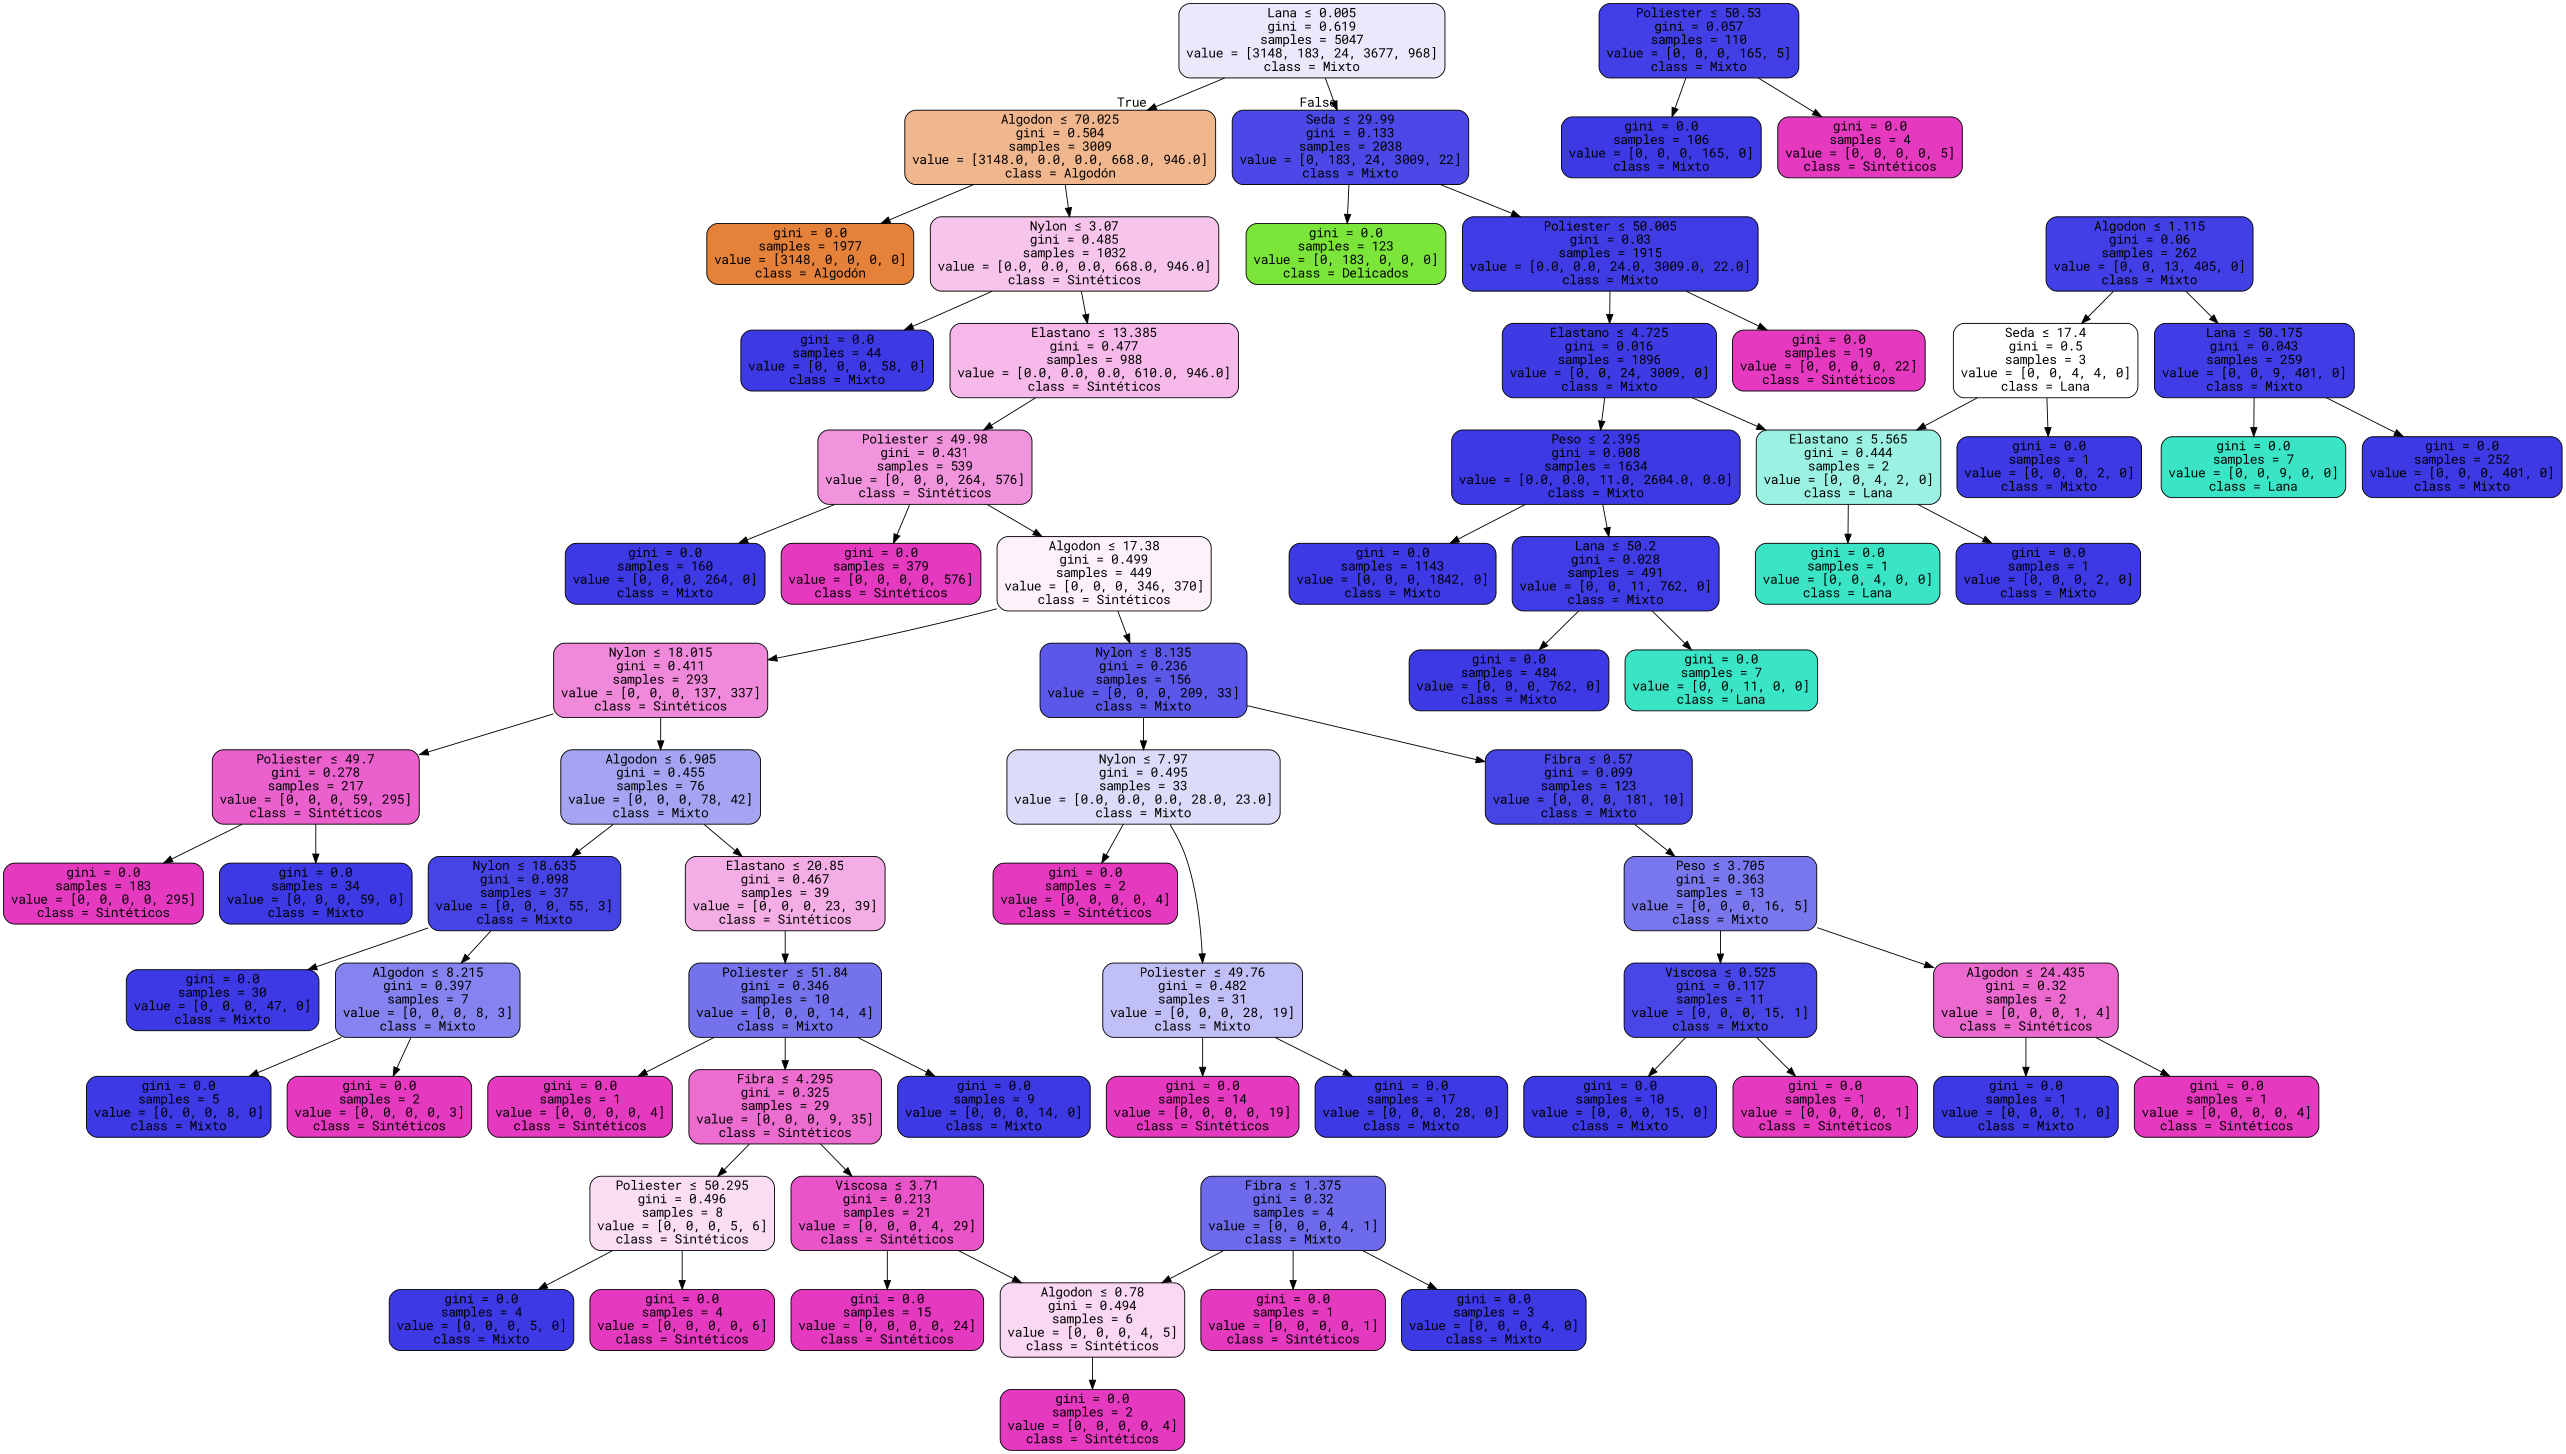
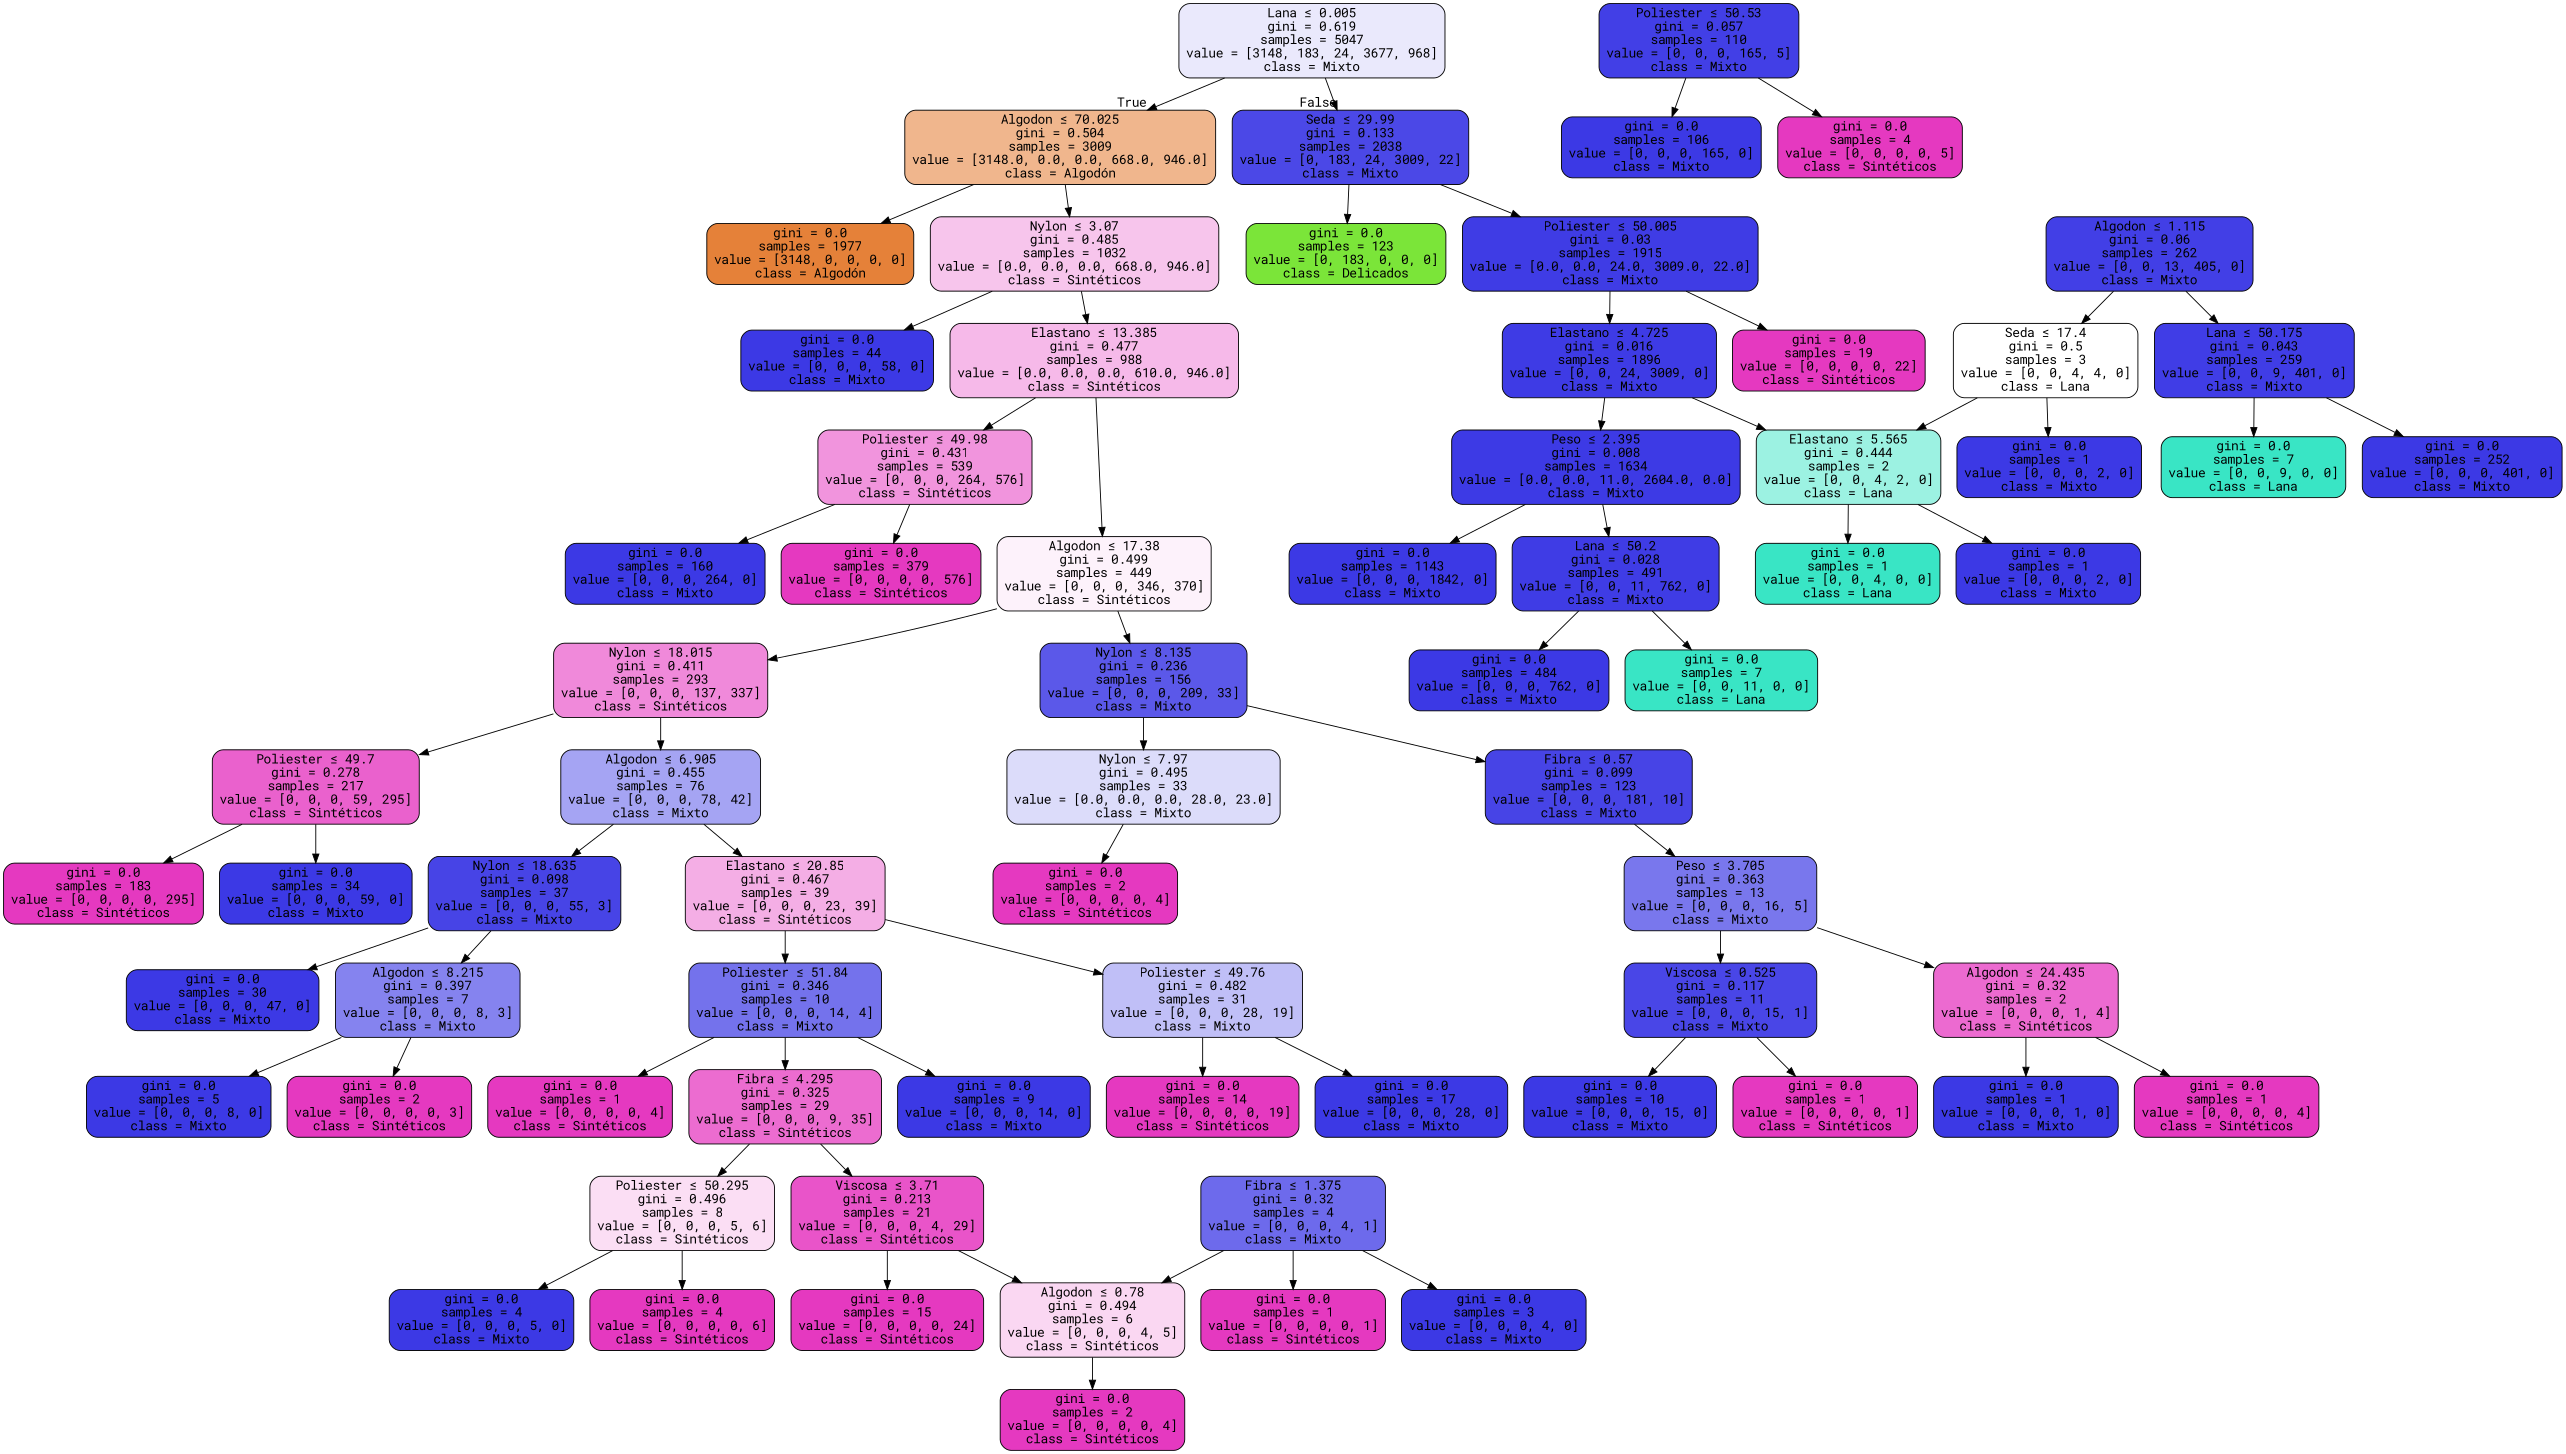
edge "Poliester ≤ 49.98" -> "Algodon ≤ 17.38": now "Elastano ≤ 13.385" -> "Algodon ≤ 17.38"
edge "Nylon ≤ 7.97" -> "Poliester ≤ 49.76": now "Elastano ≤ 20.85" -> "Poliester ≤ 49.76"
